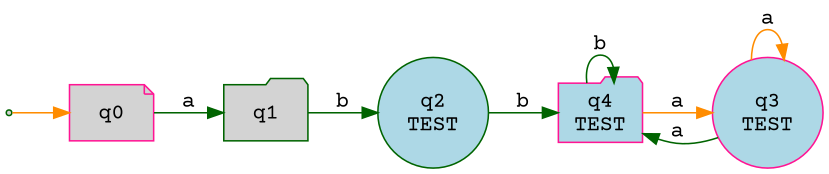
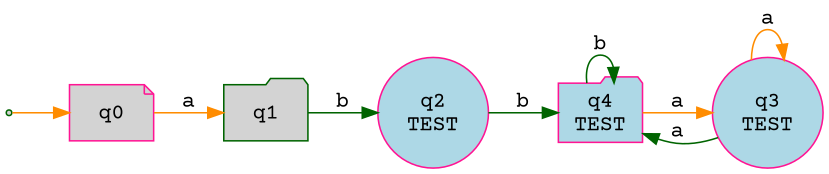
edge "q0" -> "q1": color darkgreen -> darkorange
node "q2 TEST": color darkgreen -> deeppink
